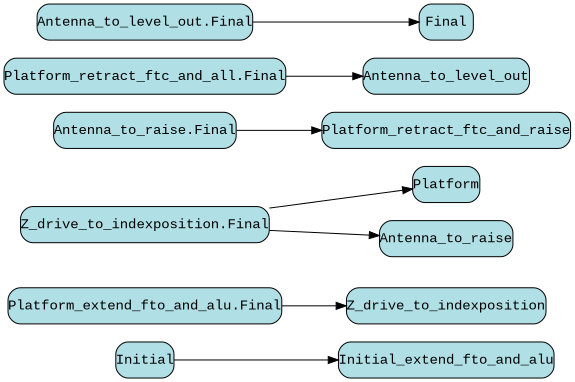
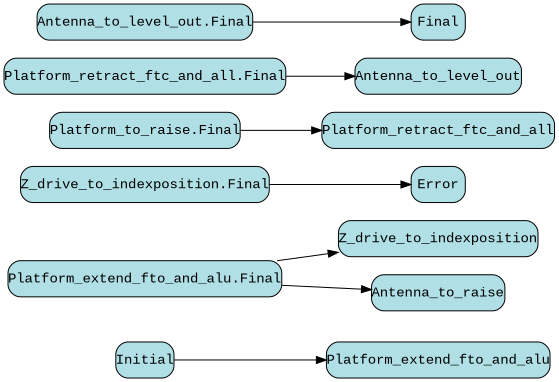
node "Antenna_to_raise.Final": label "Antenna_to_raise.Final" -> "Platform_to_raise.Final"
node "Platform_retract_ftc_and_raise": label "Platform_retract_ftc_and_raise" -> "Platform_retract_ftc_and_all"
node "Platform": label "Platform" -> "Error"
edge "Z_drive_to_indexposition.Final" -> "Antenna_to_raise": now "Platform_extend_fto_and_alu.Final" -> "Antenna_to_raise"
node "Initial_extend_fto_and_alu": label "Initial_extend_fto_and_alu" -> "Platform_extend_fto_and_alu"
